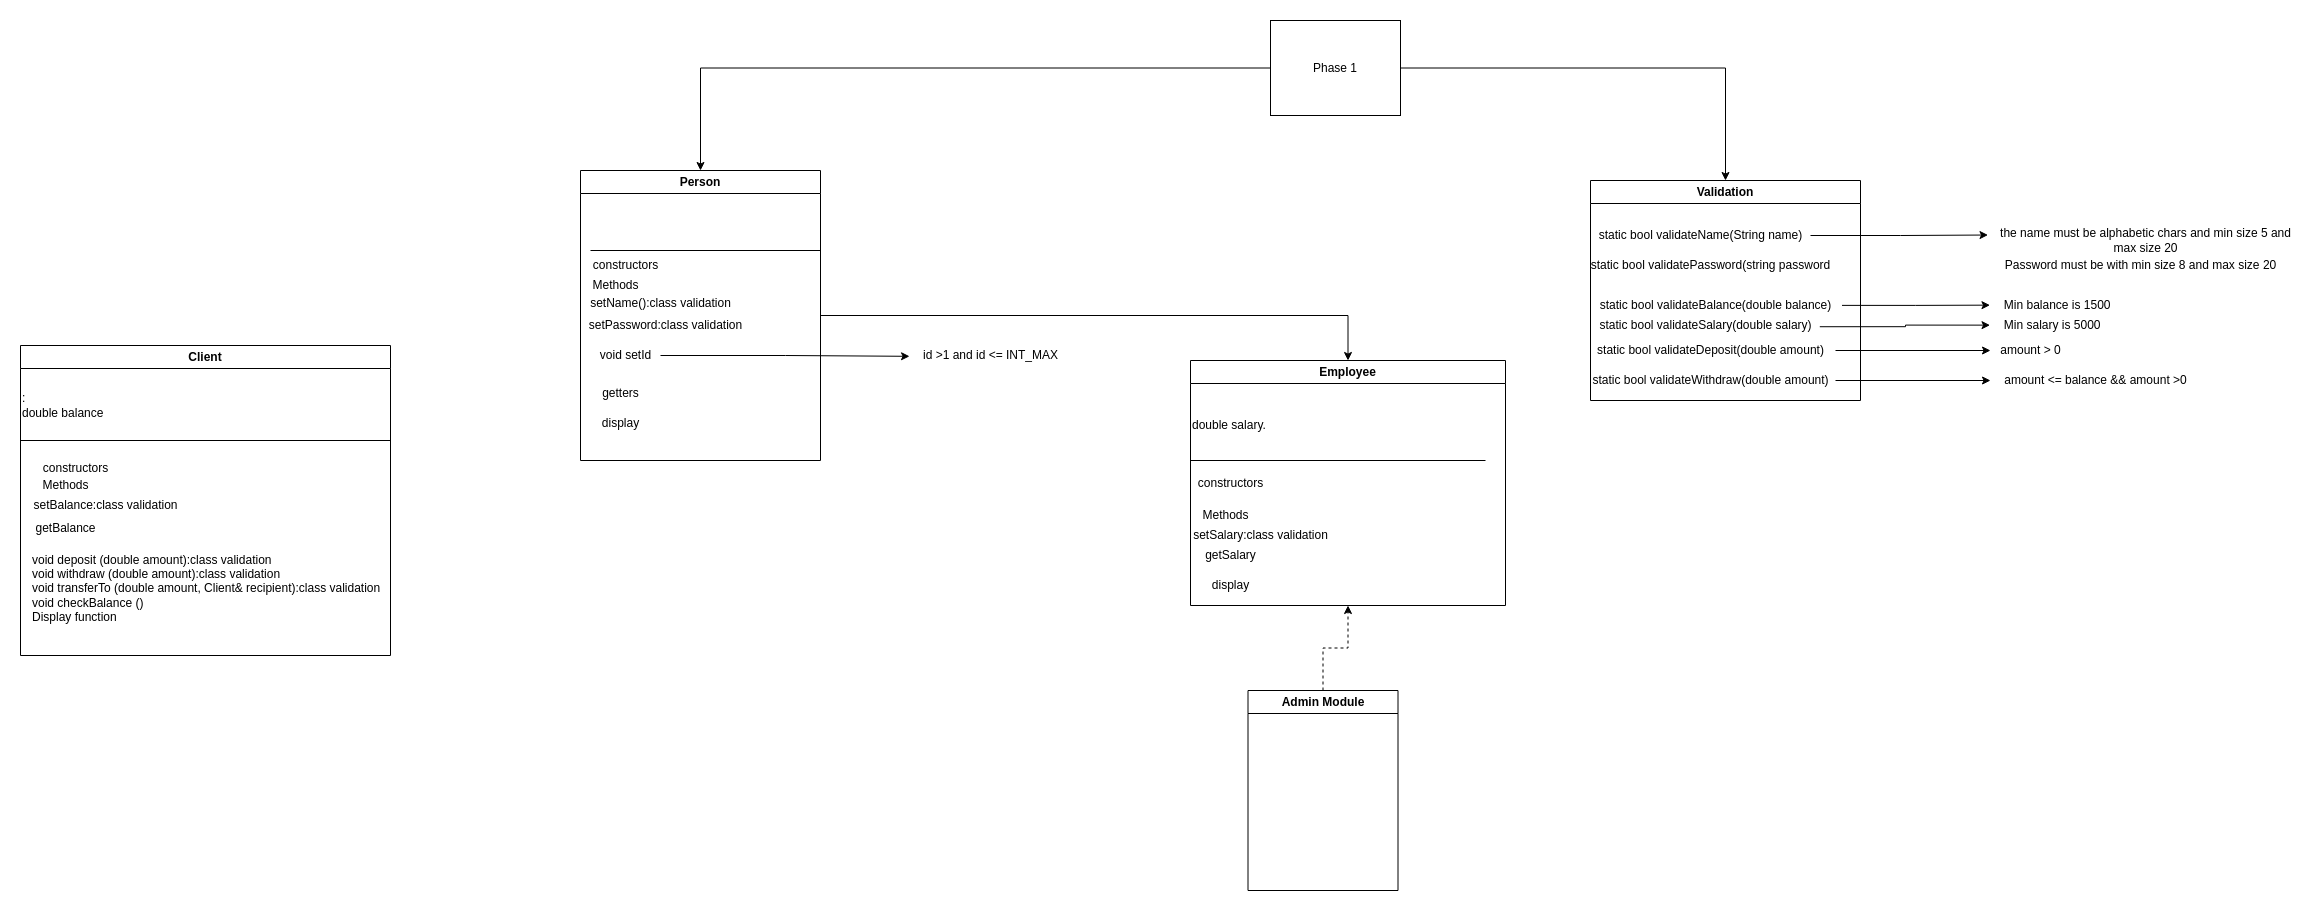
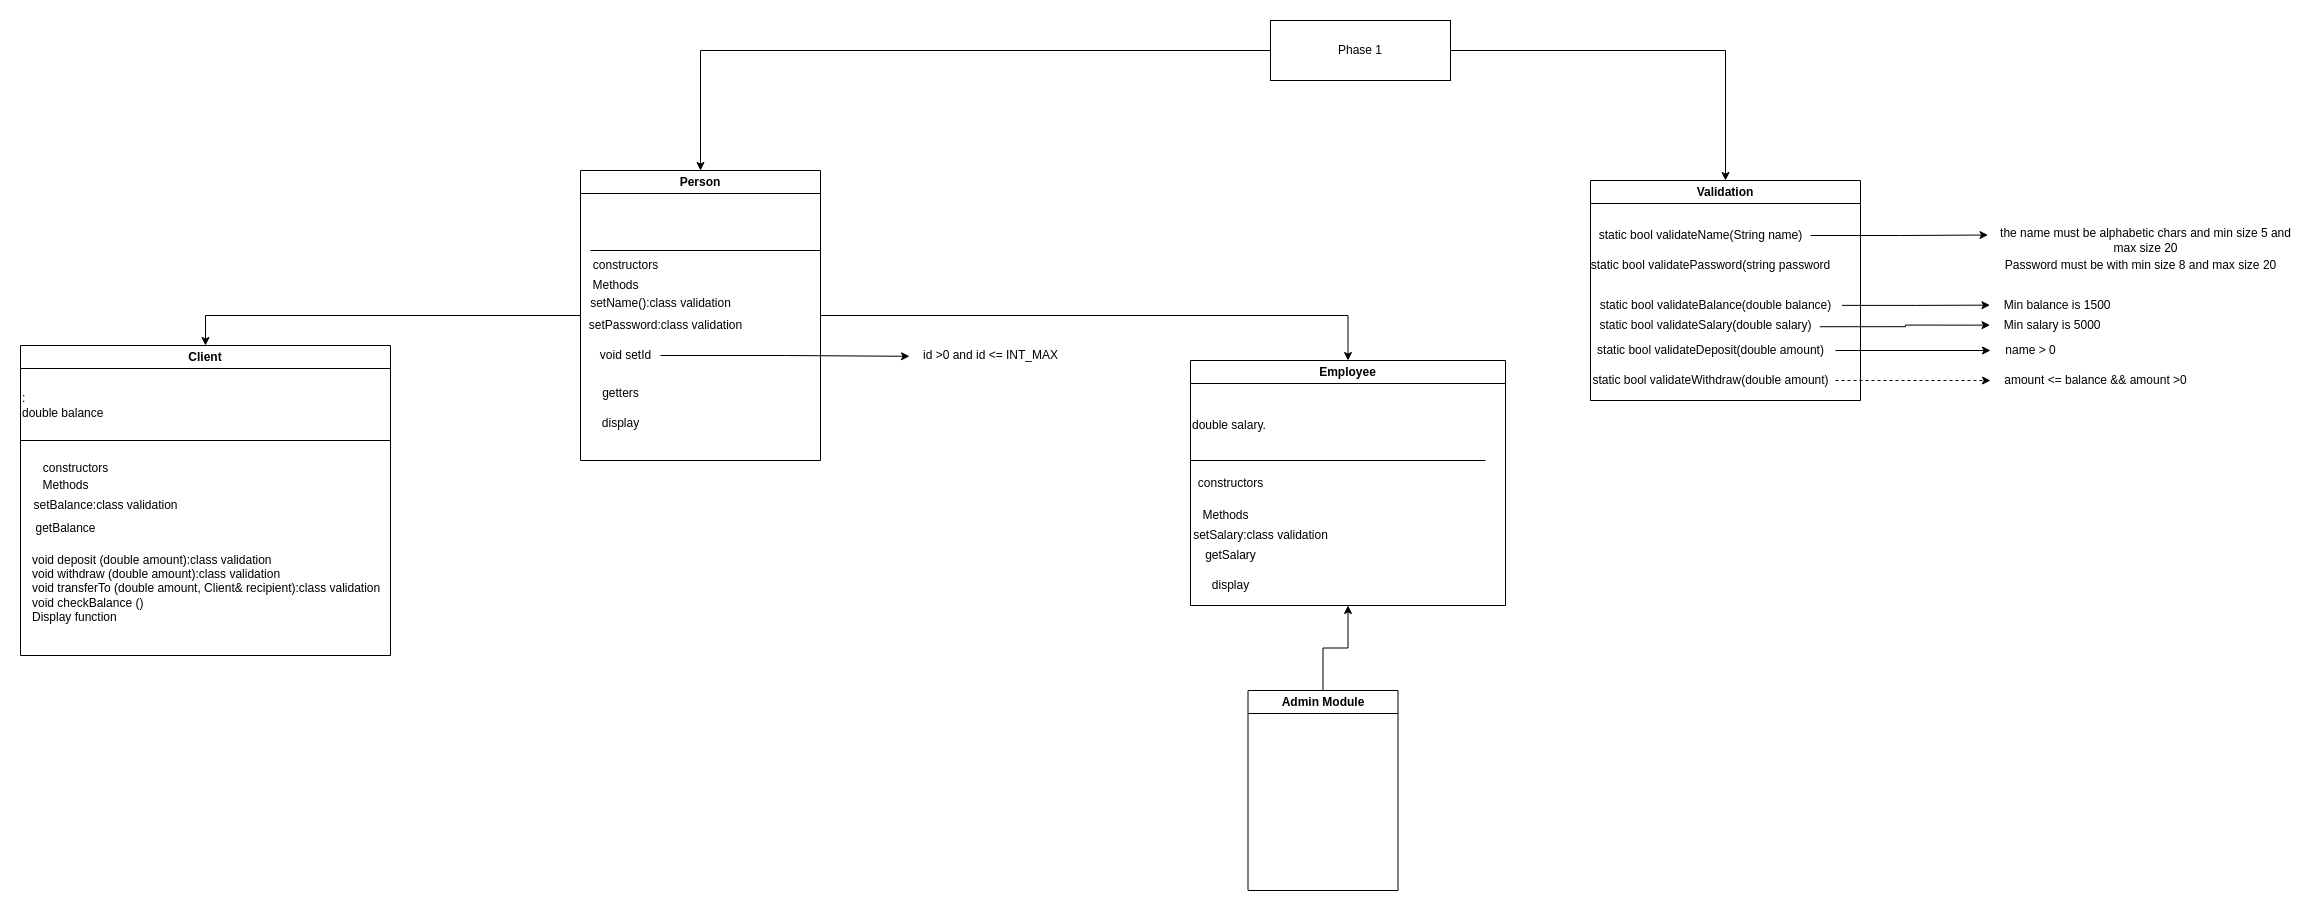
node "Phase 1": size 130x95 -> 180x60
edge "Person" -> "Client": added
node "amount > 0": label "amount > 0" -> "name > 0"
node "id >1 and id <= INT_MAX": label "id >1 and id <= INT_MAX" -> "id >0 and id <= INT_MAX"
edge "static bool validateWithdraw(double amount)" -> "amount <= balance && amount >0": style solid -> dashed
edge "Admin Module" -> "Employee": style dashed -> solid
